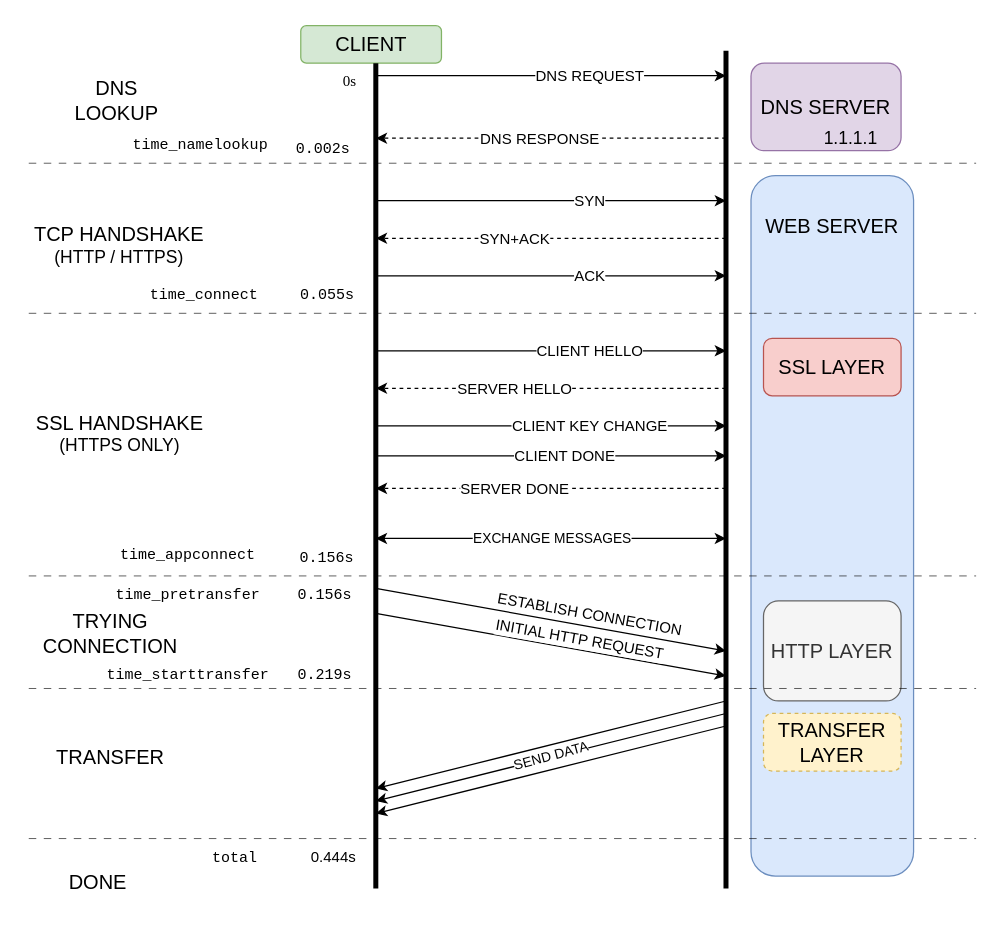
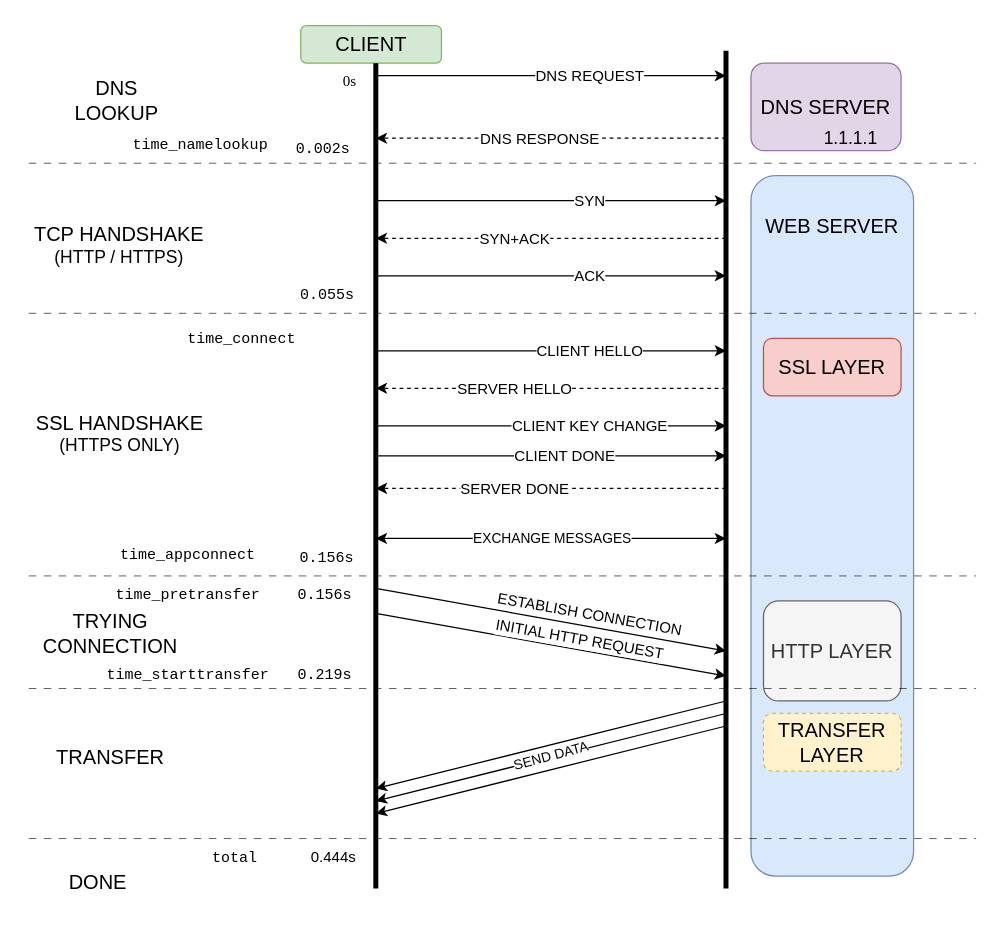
node "time_connect": moved (204, 294) -> (241, 338)
